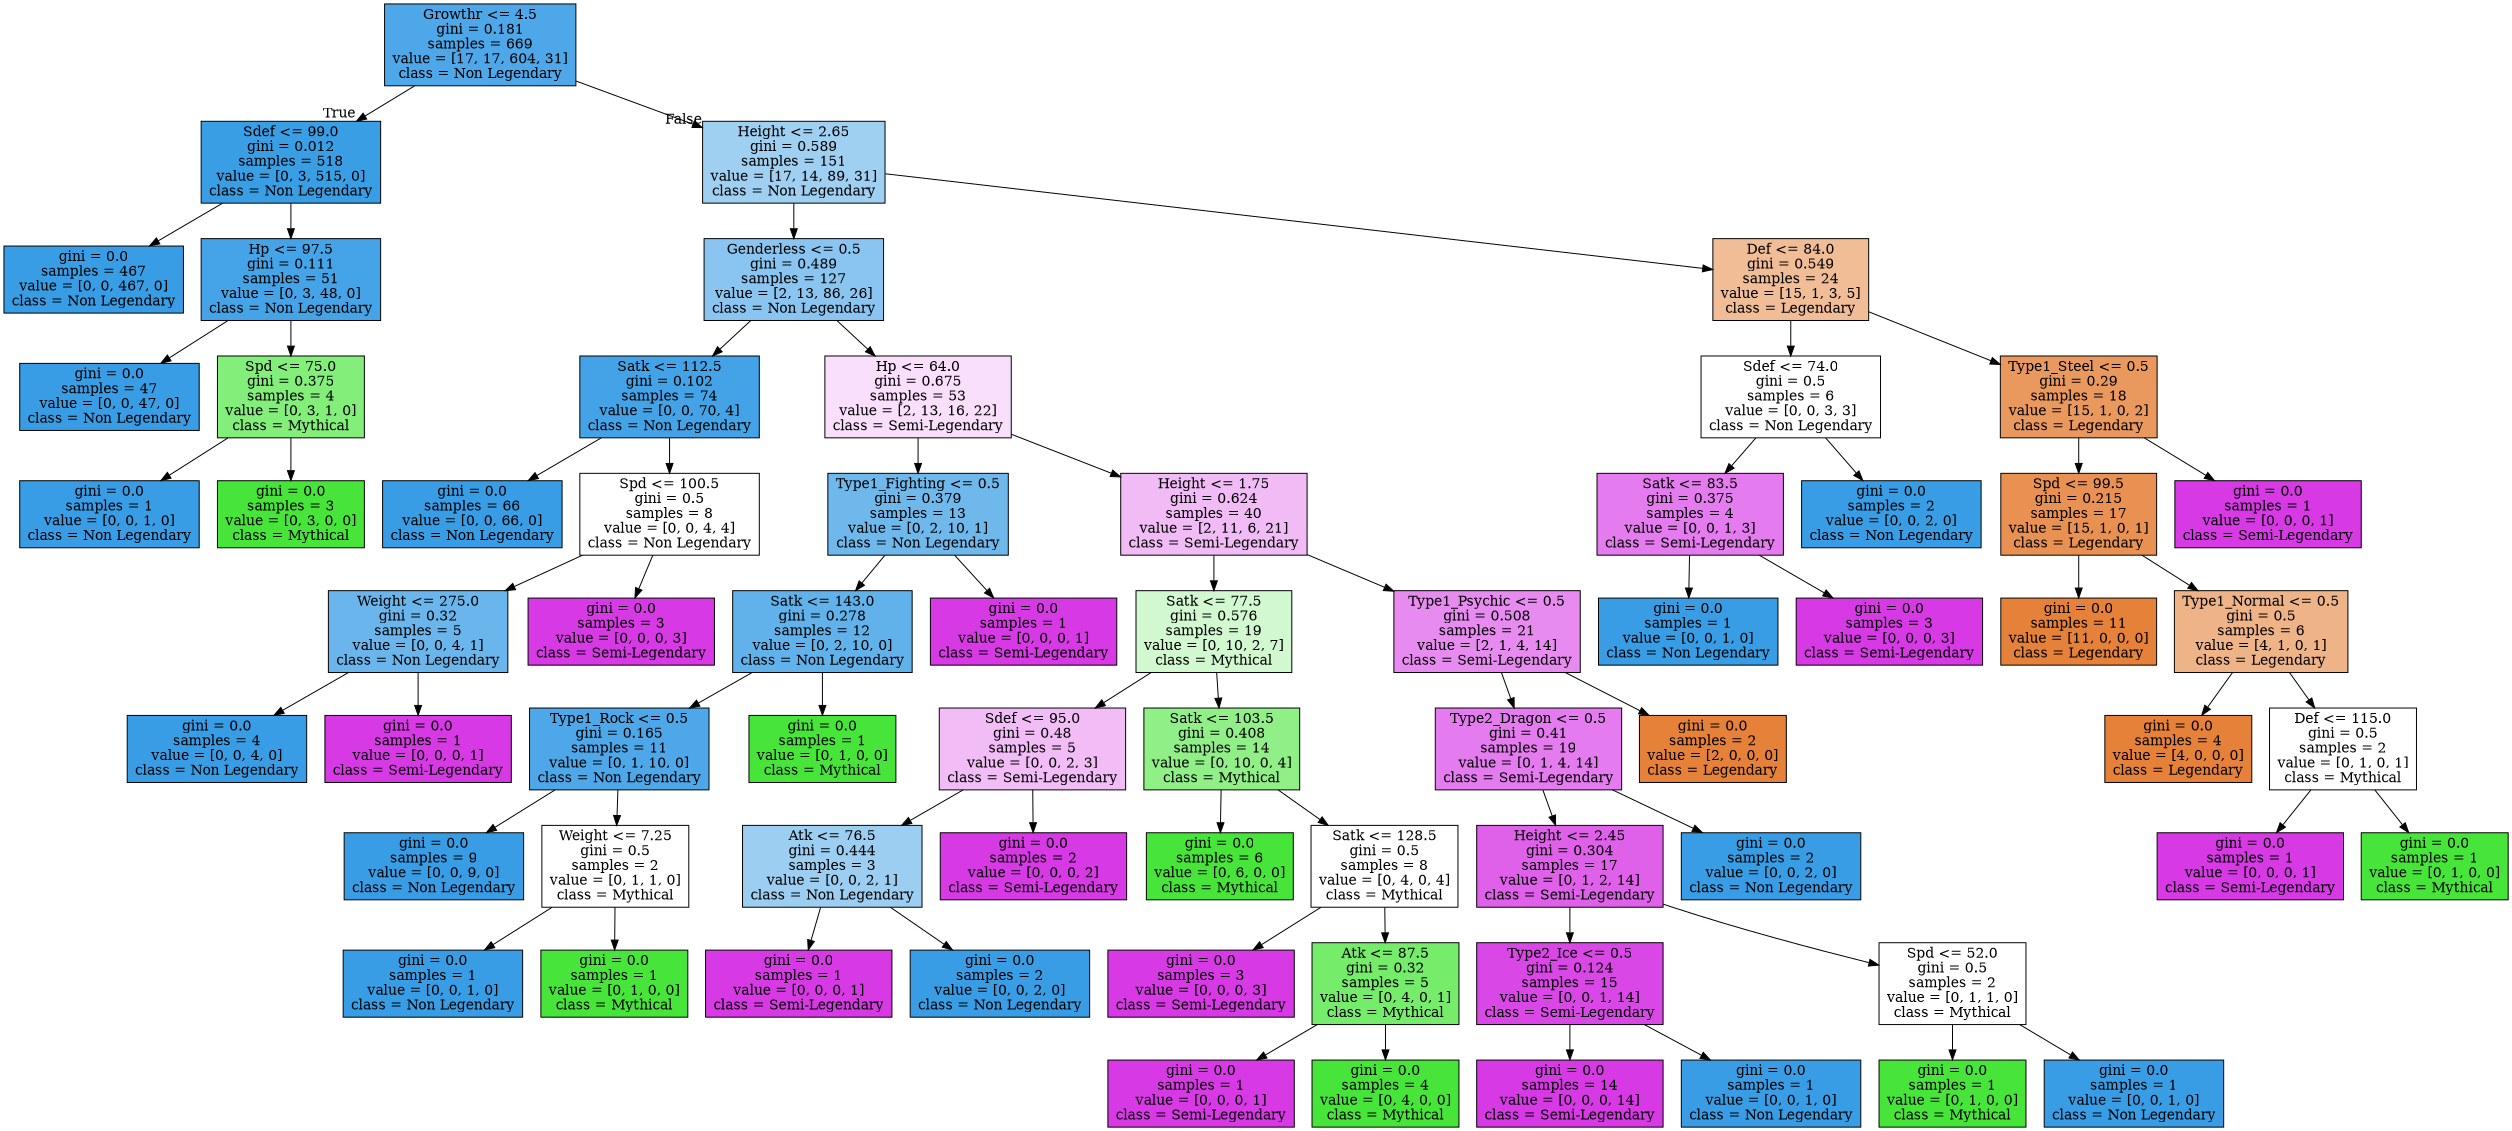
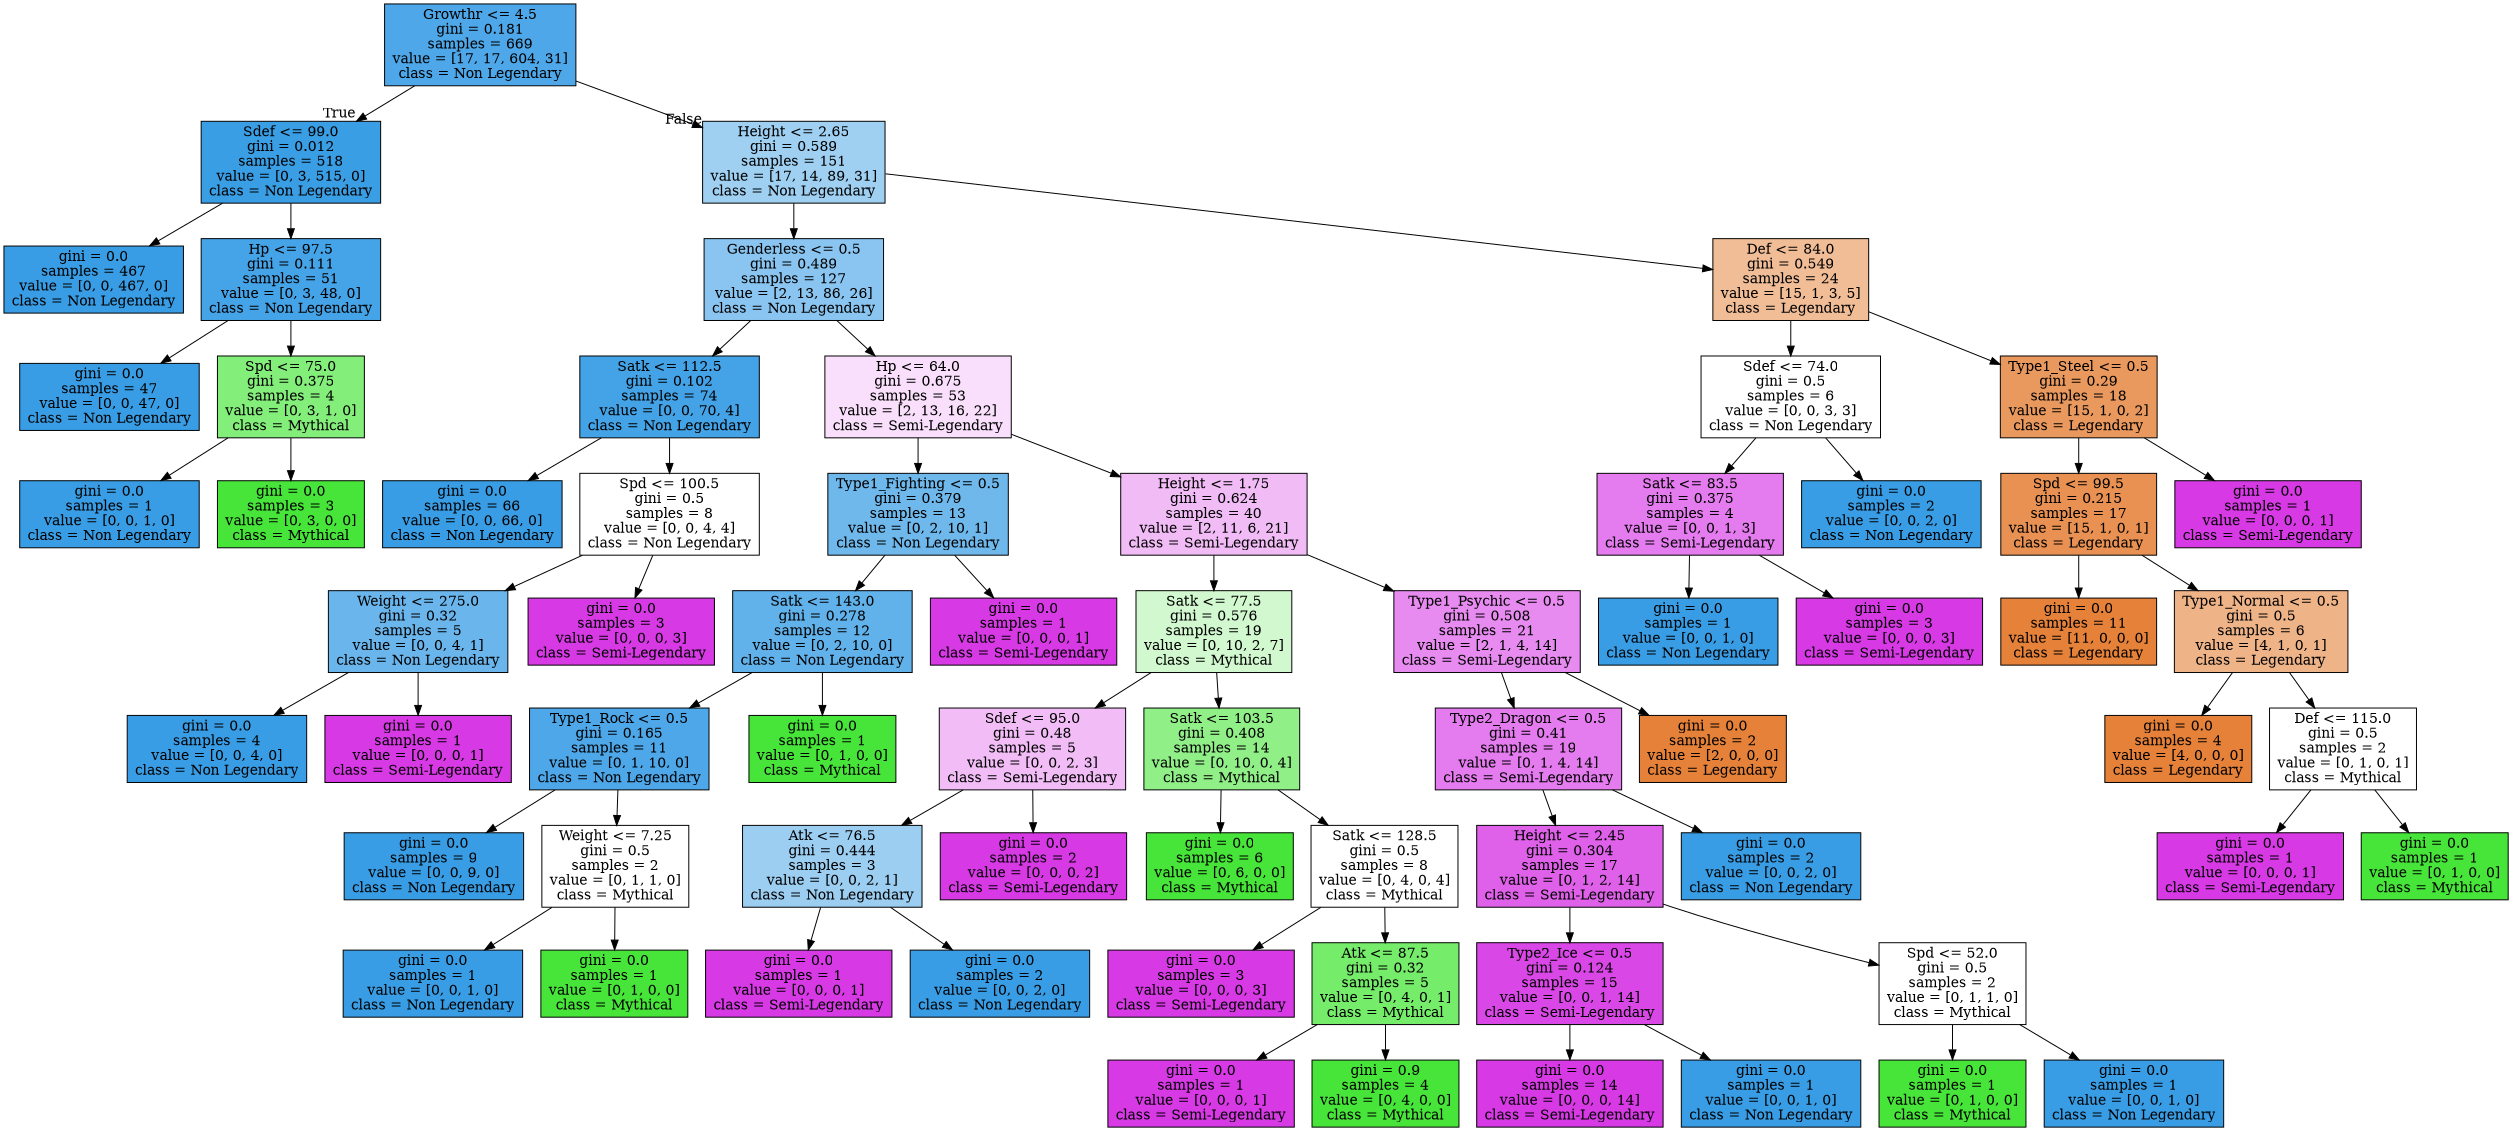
node "gini = 0.0 samples = 4 value = [0, 4, 0, 0] class = Mythical": label "gini = 0.0 samples = 4 value = [0, 4, 0, 0] class = Mythical" -> "gini = 0.9 samples = 4 value = [0, 4, 0, 0] class = Mythical"
